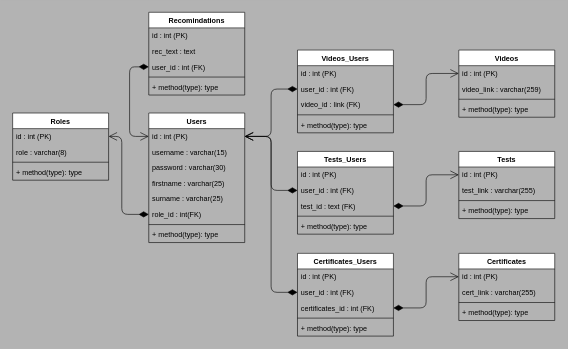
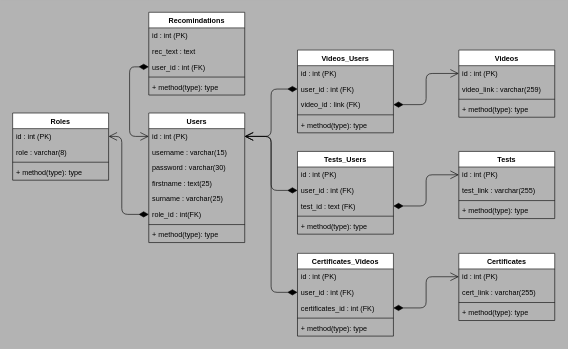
node "firstname : varchar(25)": label "firstname : varchar(25)" -> "firstname : text(25)"
node "Certificates_Users": label "Certificates_Users" -> "Certificates_Videos"
